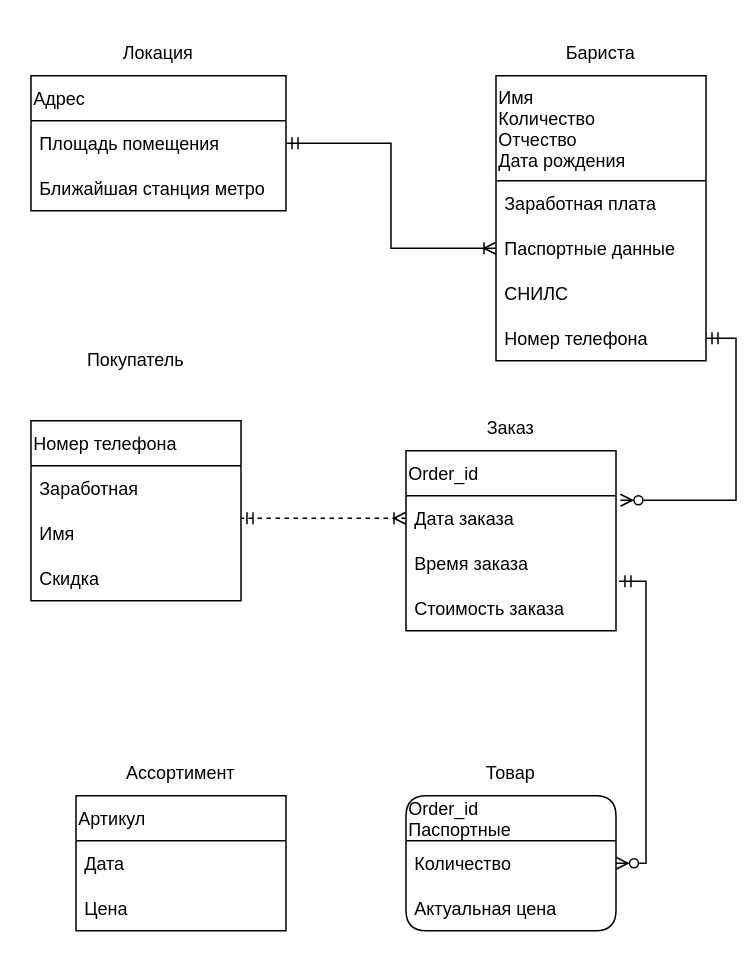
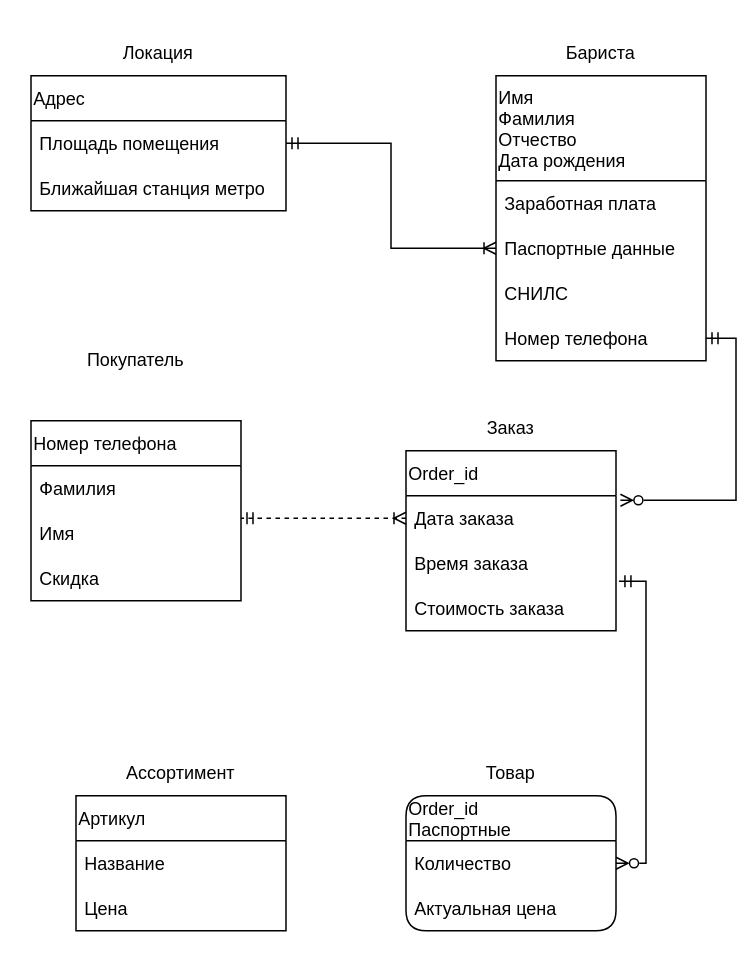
node "Имя Количество Отчество Дата рождения": label "Имя Количество Отчество Дата рождения" -> "Имя Фамилия Отчество Дата рождения"
node "Заработная": label "Заработная" -> "Фамилия"
node "Дата": label "Дата" -> "Название"
